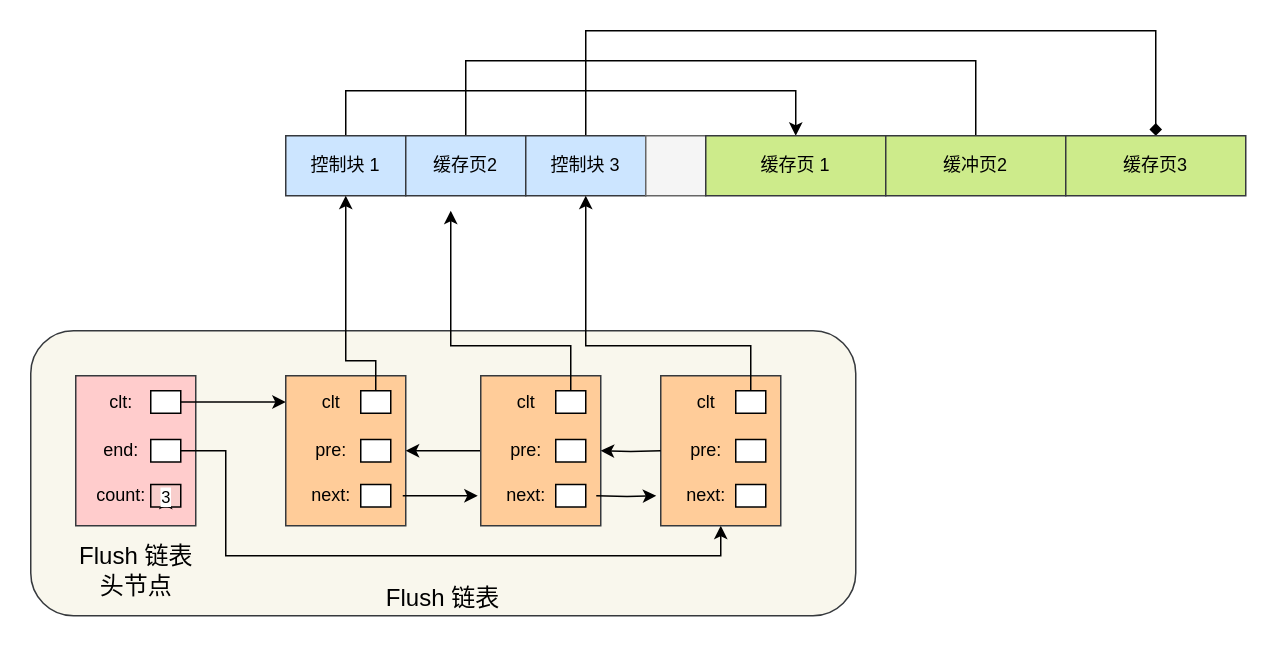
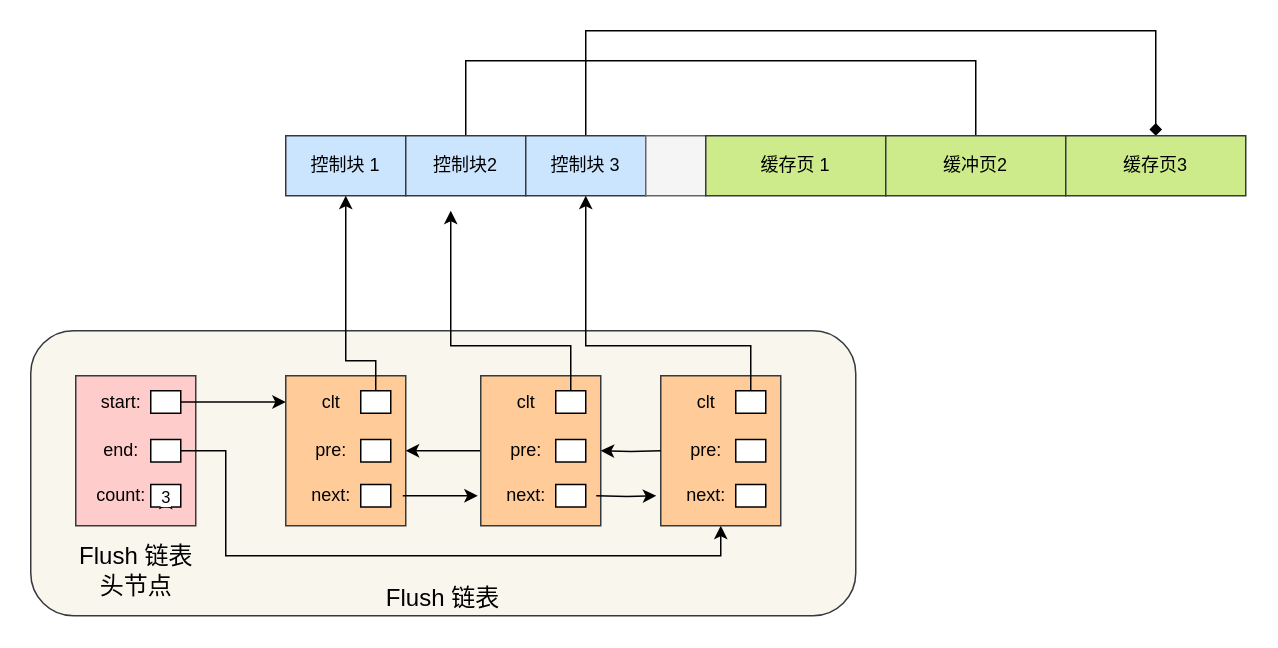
edge "控制块 1" -> "缓存页 1": removed
node "缓存页2": label "缓存页2" -> "控制块2"
node "clt:": label "clt:" -> "start:"
node "n": fillcolor #f8cecc -> #ffffff
